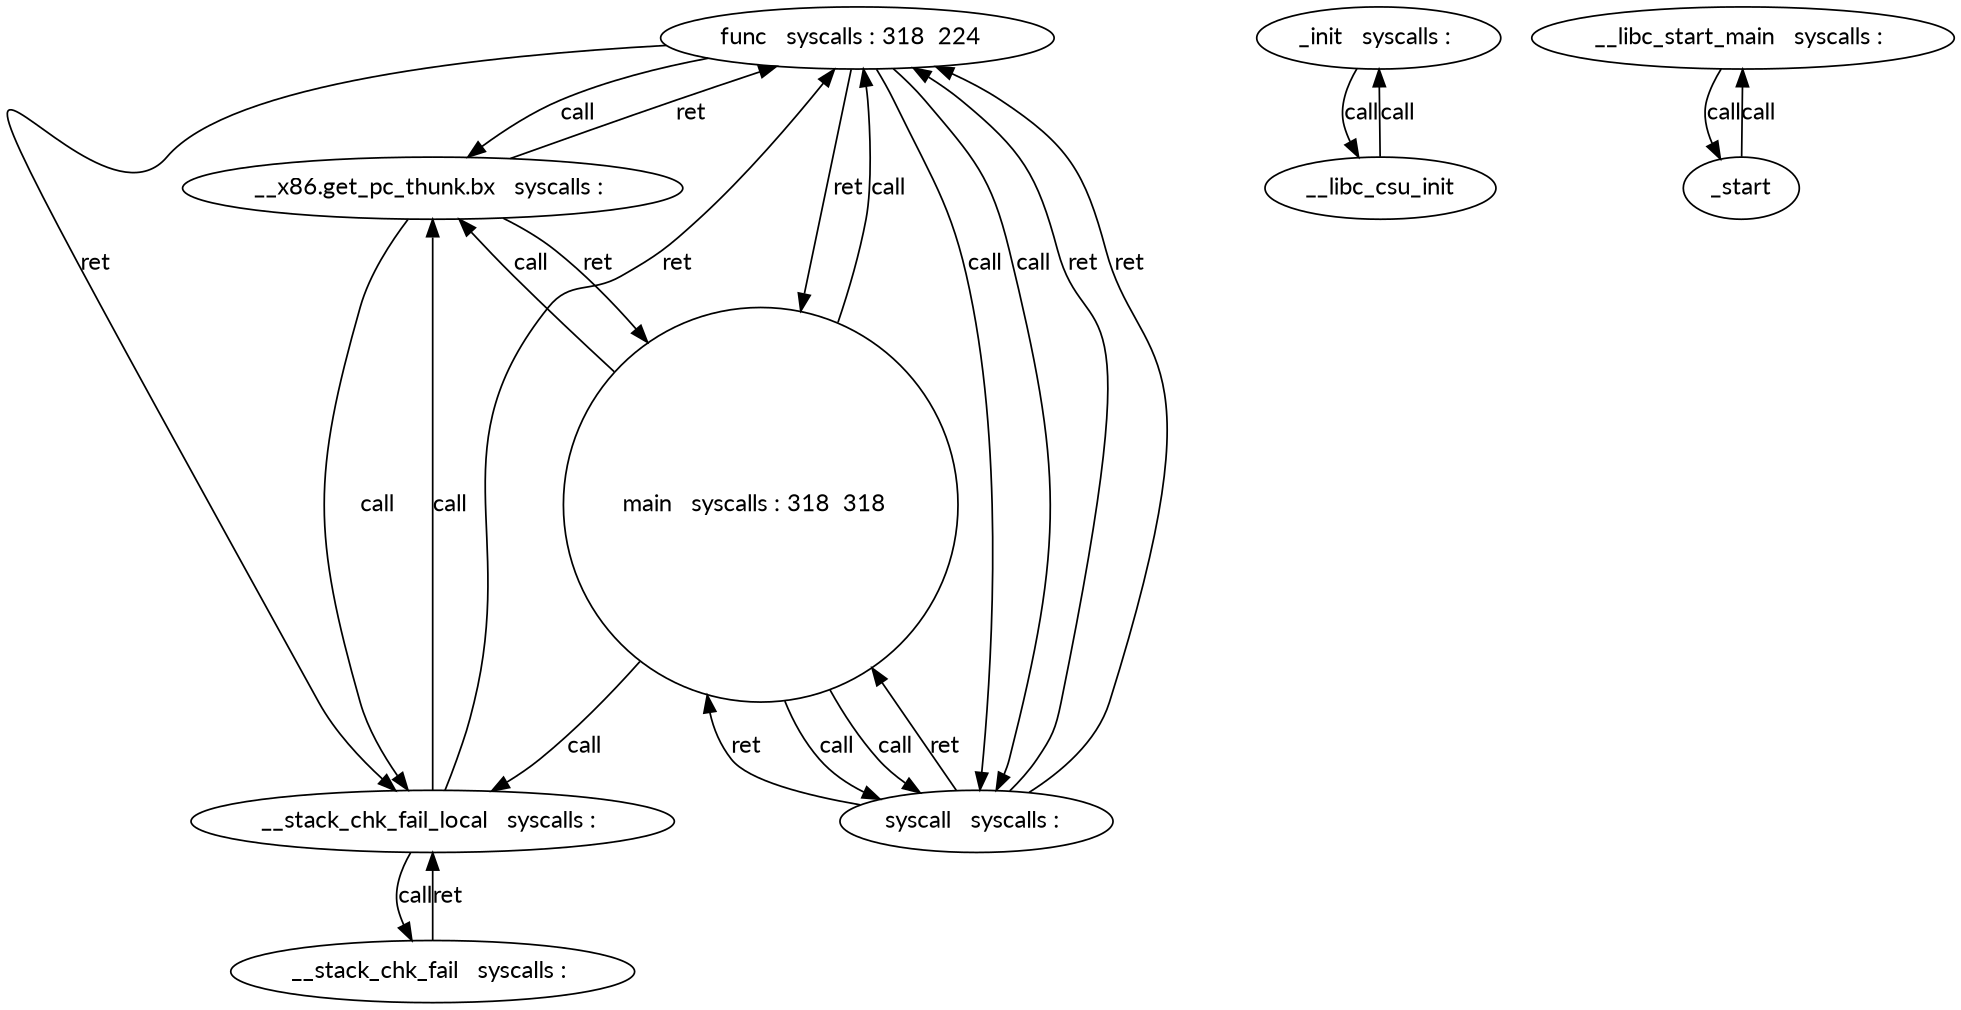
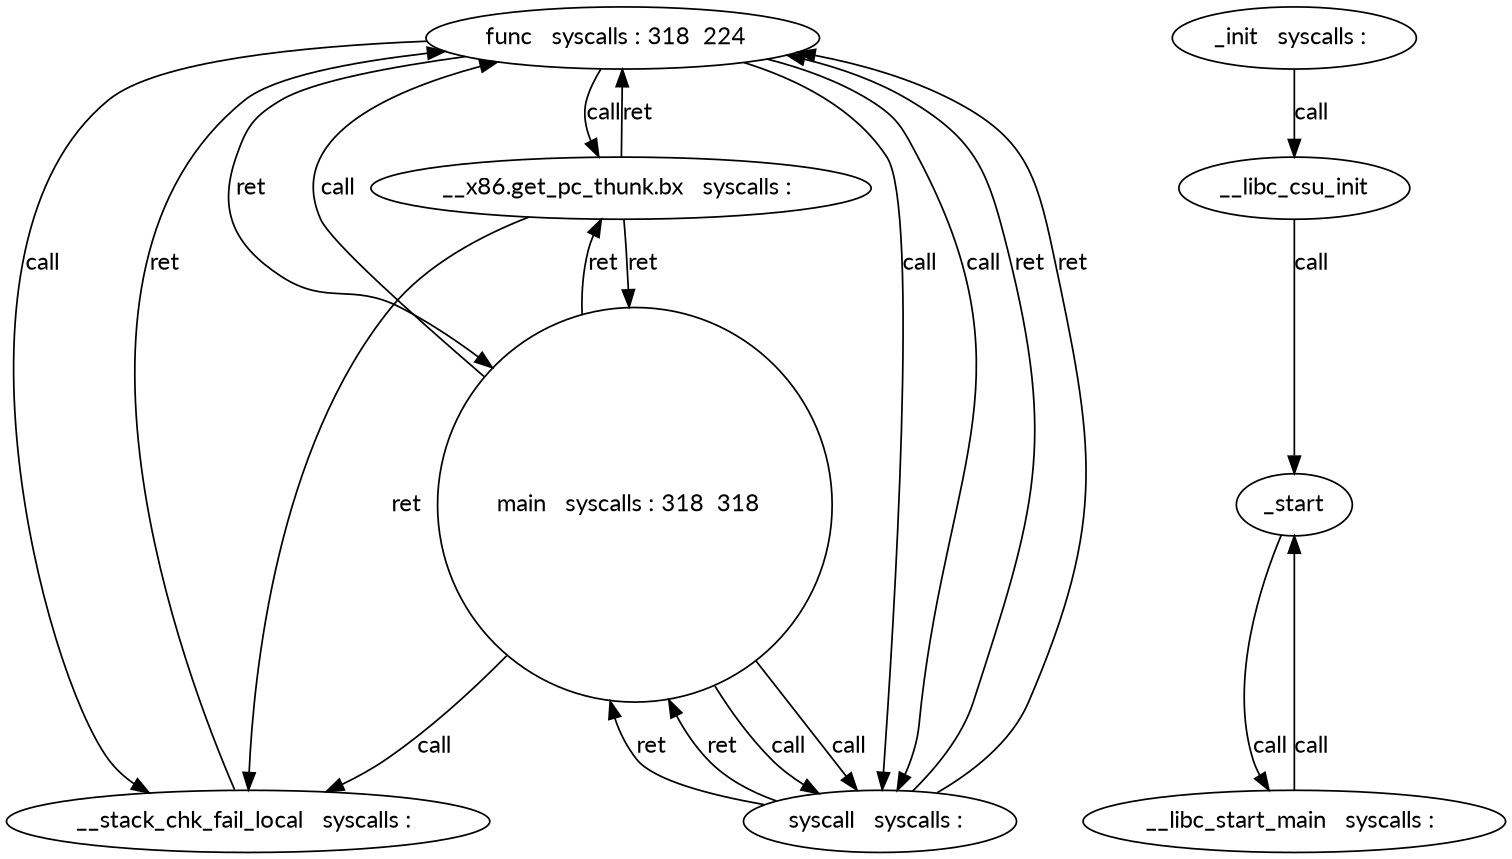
edge "__libc_csu_init" -> "_init   syscalls :": now "__libc_csu_init" -> "_start"
edge "func   syscalls : 318  224" -> "__stack_chk_fail_local   syscalls :": label "ret" -> "call"
edge "main   syscalls : 318  318" -> "__x86.get_pc_thunk.bx   syscalls :": label "call" -> "ret"
edge "__x86.get_pc_thunk.bx   syscalls :" -> "__stack_chk_fail_local   syscalls :": label "call" -> "ret"
edge "__stack_chk_fail_local   syscalls :" -> "__x86.get_pc_thunk.bx   syscalls :": removed, label "call"
node "__stack_chk_fail   syscalls :": removed
